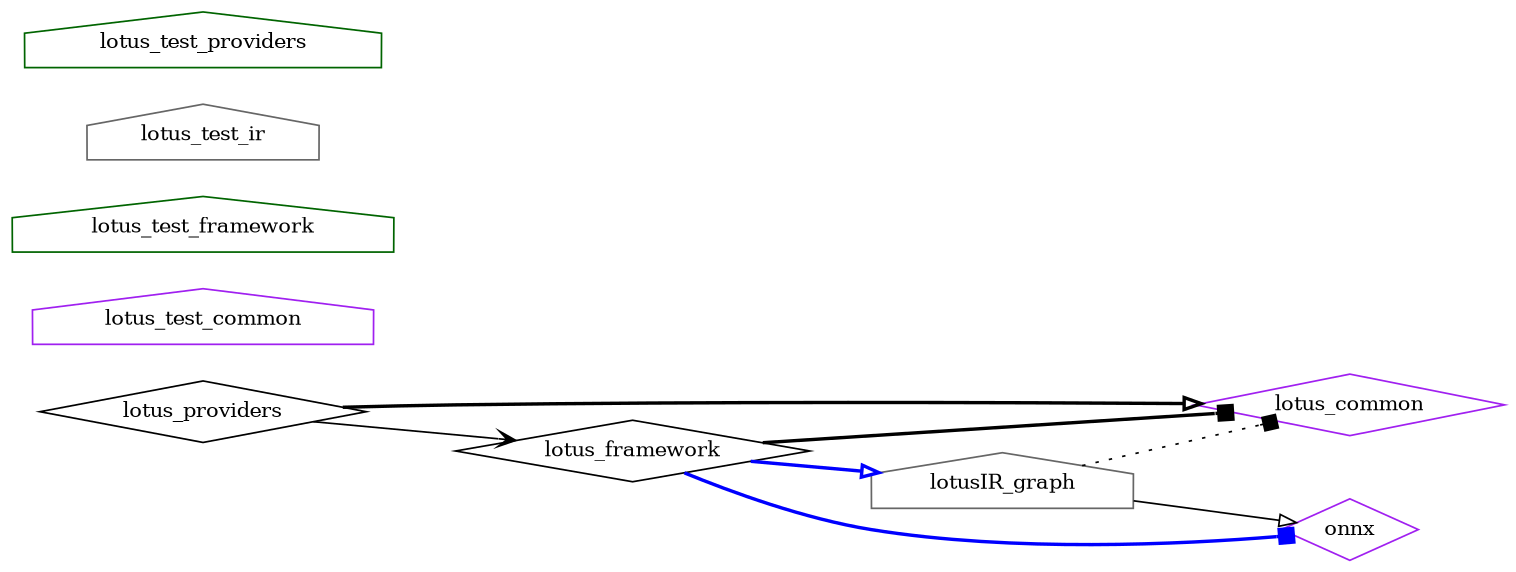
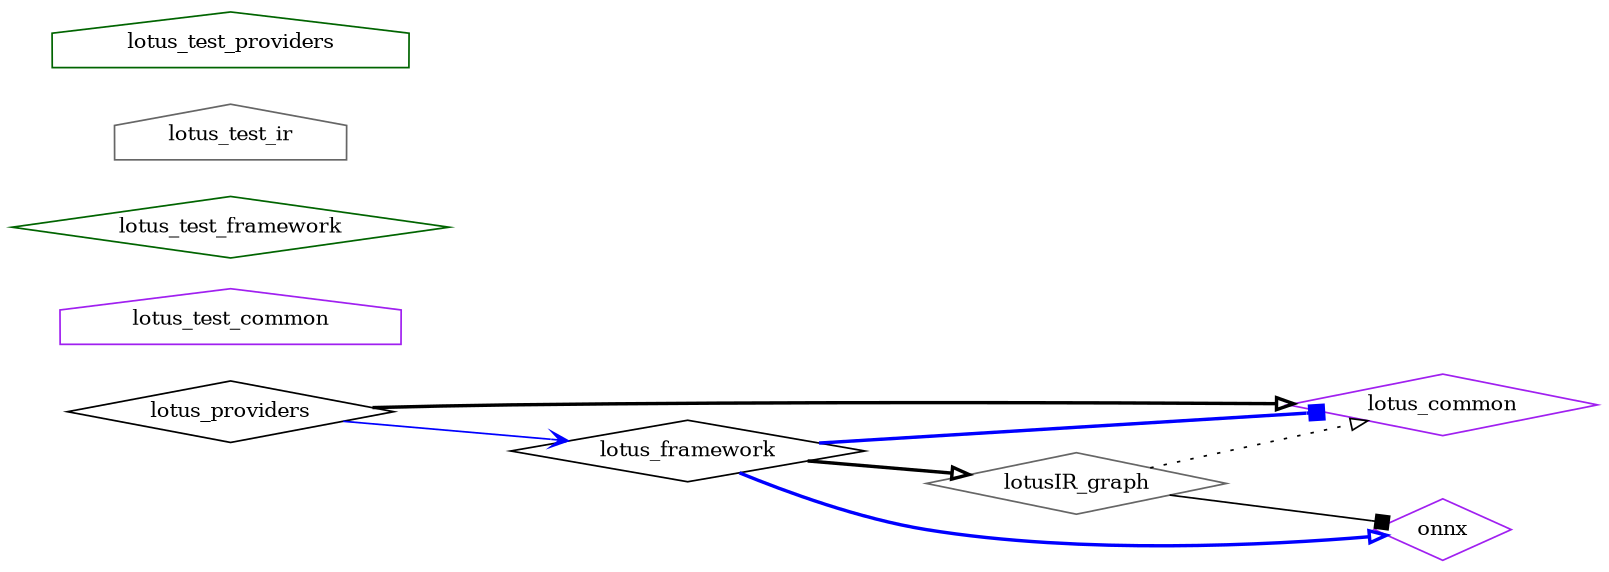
node "lotus_test_framework": shape house -> diamond
edge "lotus_framework" -> "lotus_common": color black -> blue
edge "lotus_providers" -> "lotus_framework": color black -> blue
edge "lotusIR_graph" -> "lotus_common": arrowhead box -> onormal
edge "lotus_framework" -> "lotusIR_graph": color blue -> black
node "lotusIR_graph": shape house -> diamond
edge "lotusIR_graph" -> "onnx": arrowhead onormal -> box
edge "lotus_framework" -> "onnx": arrowhead box -> onormal
